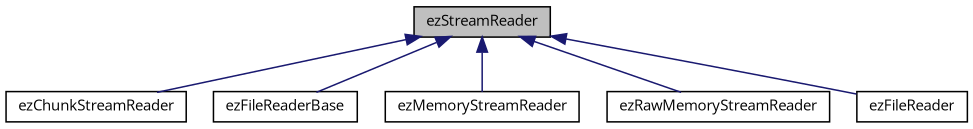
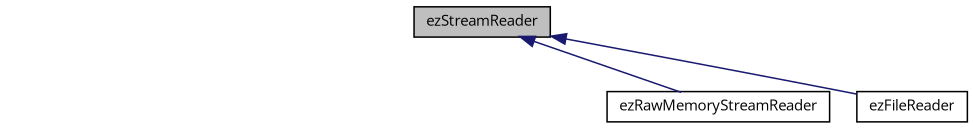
node "ezChunkStreamReader": removed
node "ezFileReaderBase": removed
node "ezMemoryStreamReader": removed
